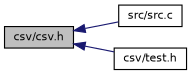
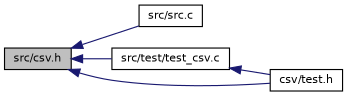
node "csv/csv.h": label "csv/csv.h" -> "src/csv.h"
node "src/test/test_csv.c": added
